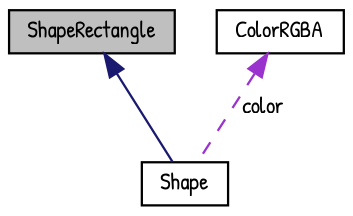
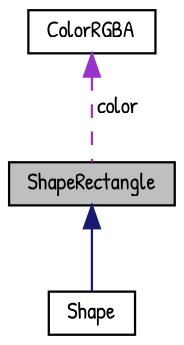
edge "Shape" -> "ColorRGBA": now "ShapeRectangle" -> "ColorRGBA"
